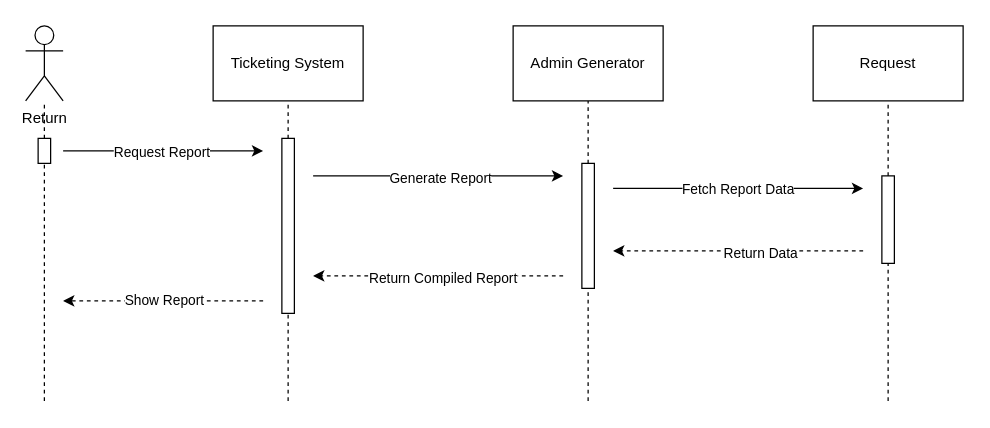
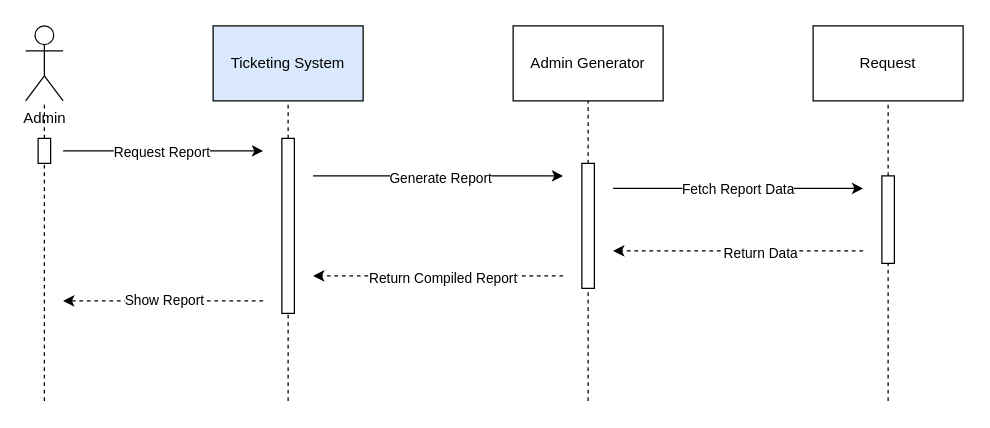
node "Ticketing System": fillcolor #ffffff -> #dae8fc
node "Return": label "Return" -> "Admin"
